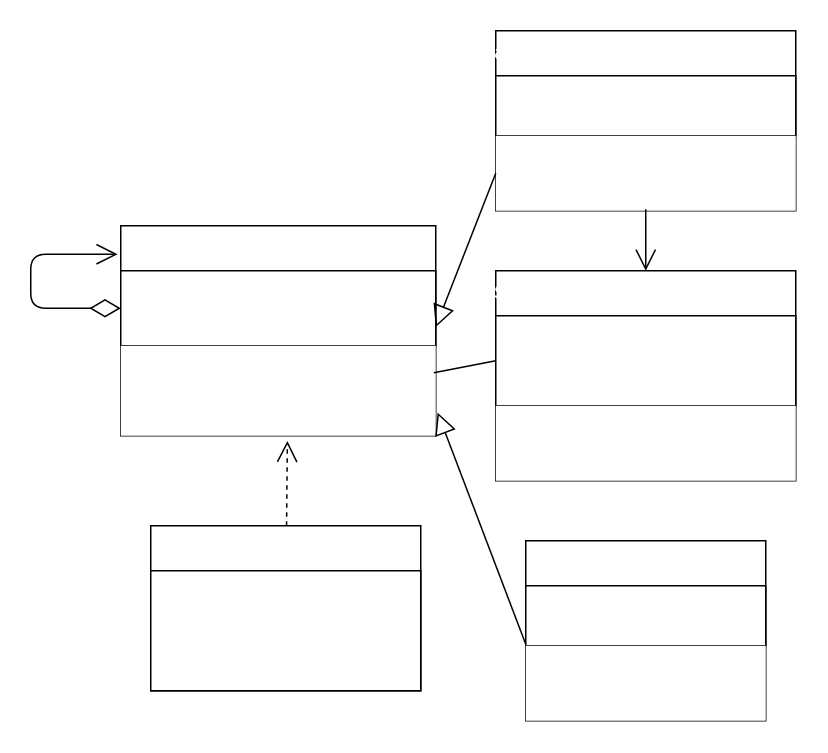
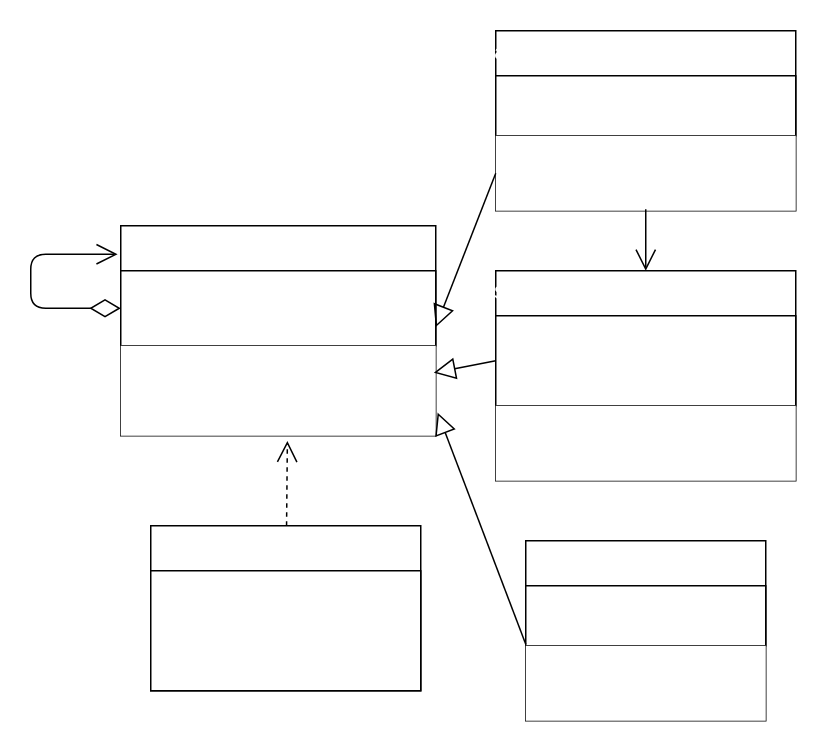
edge "- successor: OrderHandler - amountLimit: amount" -- "+ setSuccessor () + handleOrder(order: Ord)": arrowhead none -> block
